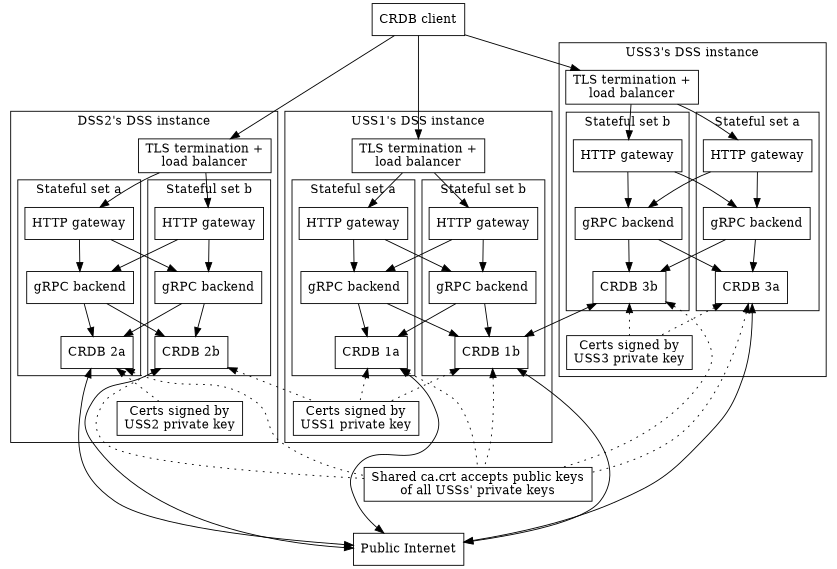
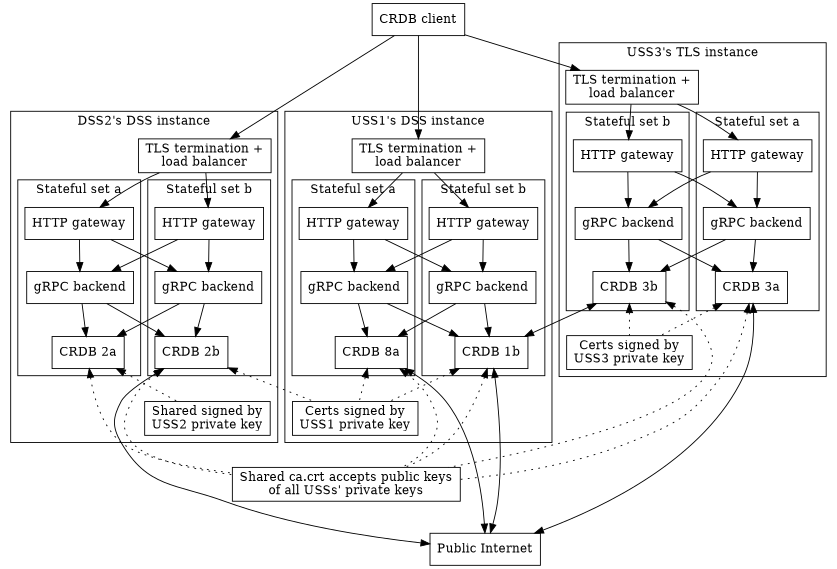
cluster "USS3's DSS instance": label "USS3's DSS instance" -> "USS3's TLS instance"
node "CRDB 1a": label "CRDB 1a" -> "CRDB 8a"
node "Certs signed by USS2 private key": label "Certs signed by USS2 private key" -> "Shared signed by USS2 private key"
edge "CRDB 2a" -- "Public Internet": removed
